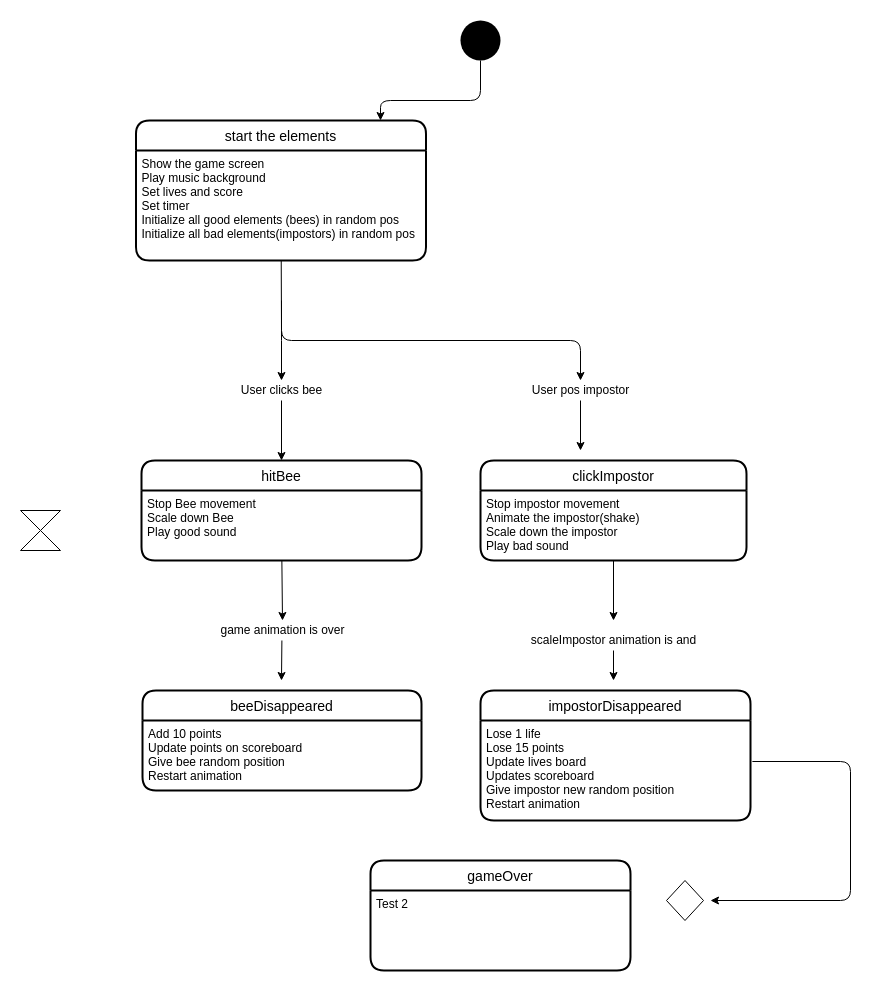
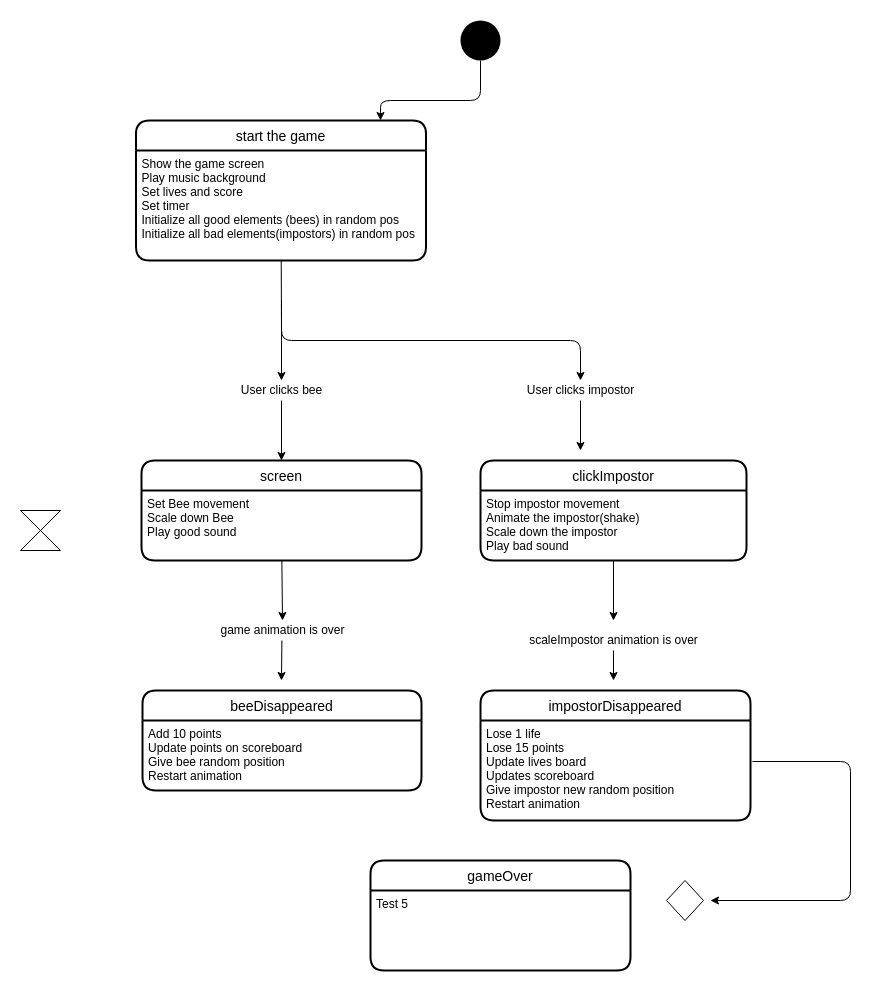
node "start the elements": label "start the elements" -> "start the game"
node "User pos impostor": label "User pos impostor" -> "User clicks impostor"
node "hitBee": label "hitBee" -> "screen"
node "Stop Bee movement Scale down Bee Play good sound": label "Stop Bee movement Scale down Bee Play good sound" -> "Set Bee movement Scale down Bee Play good sound"
node "scaleImpostor animation is and": label "scaleImpostor animation is and" -> "scaleImpostor animation is over"
node "Test 2": label "Test 2" -> "Test 5"
